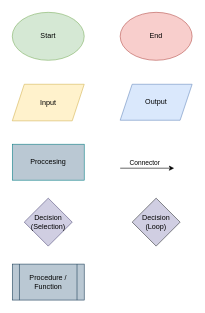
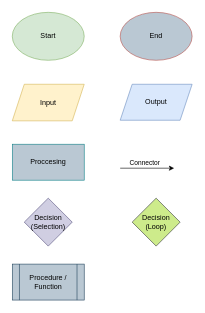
node "End": fillcolor #f8cecc -> #bac8d3
node "Decision (Loop)": fillcolor #d0cee2 -> #cdeb8b
